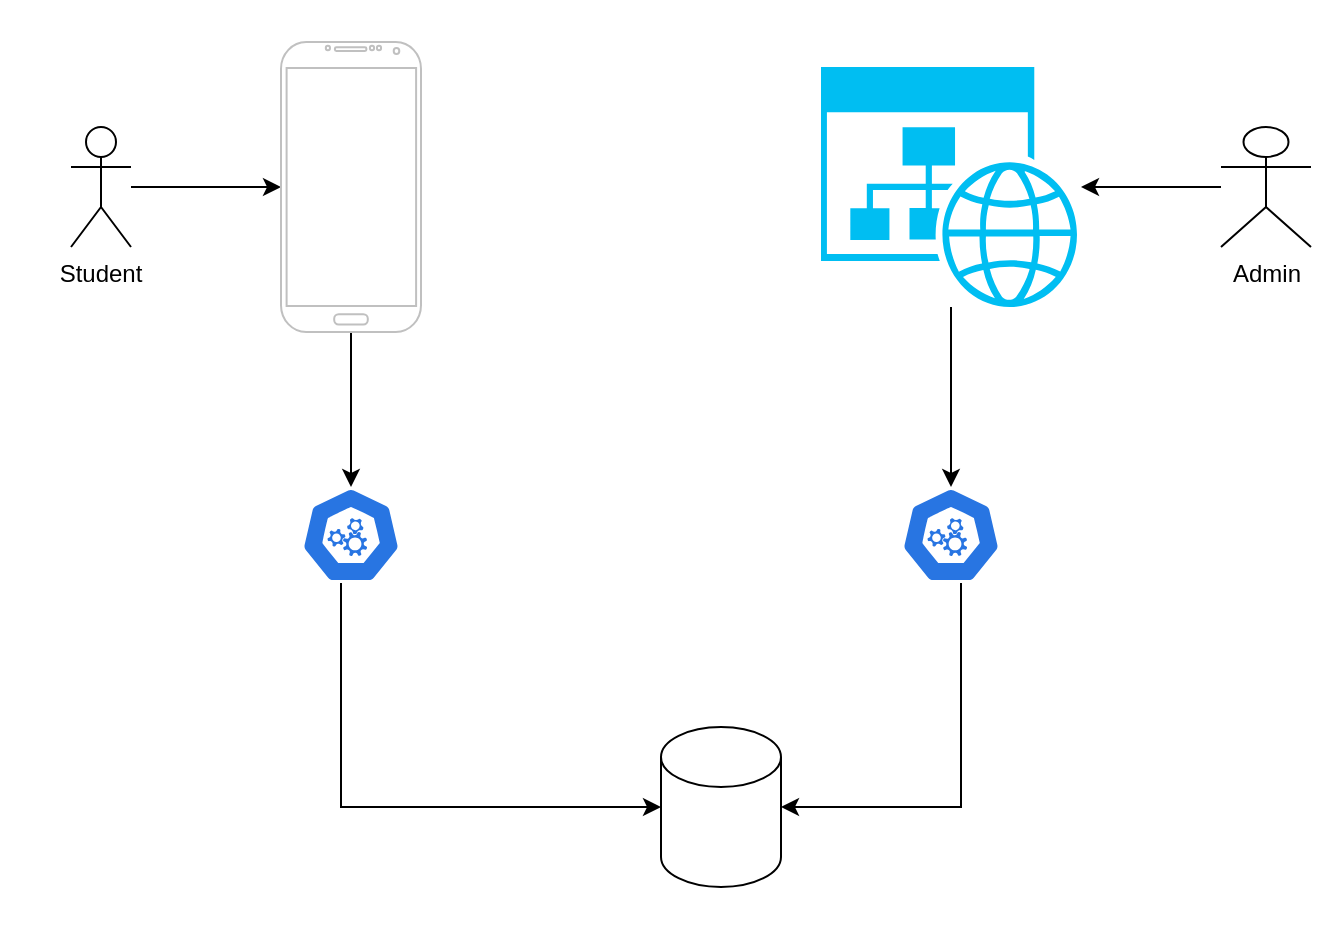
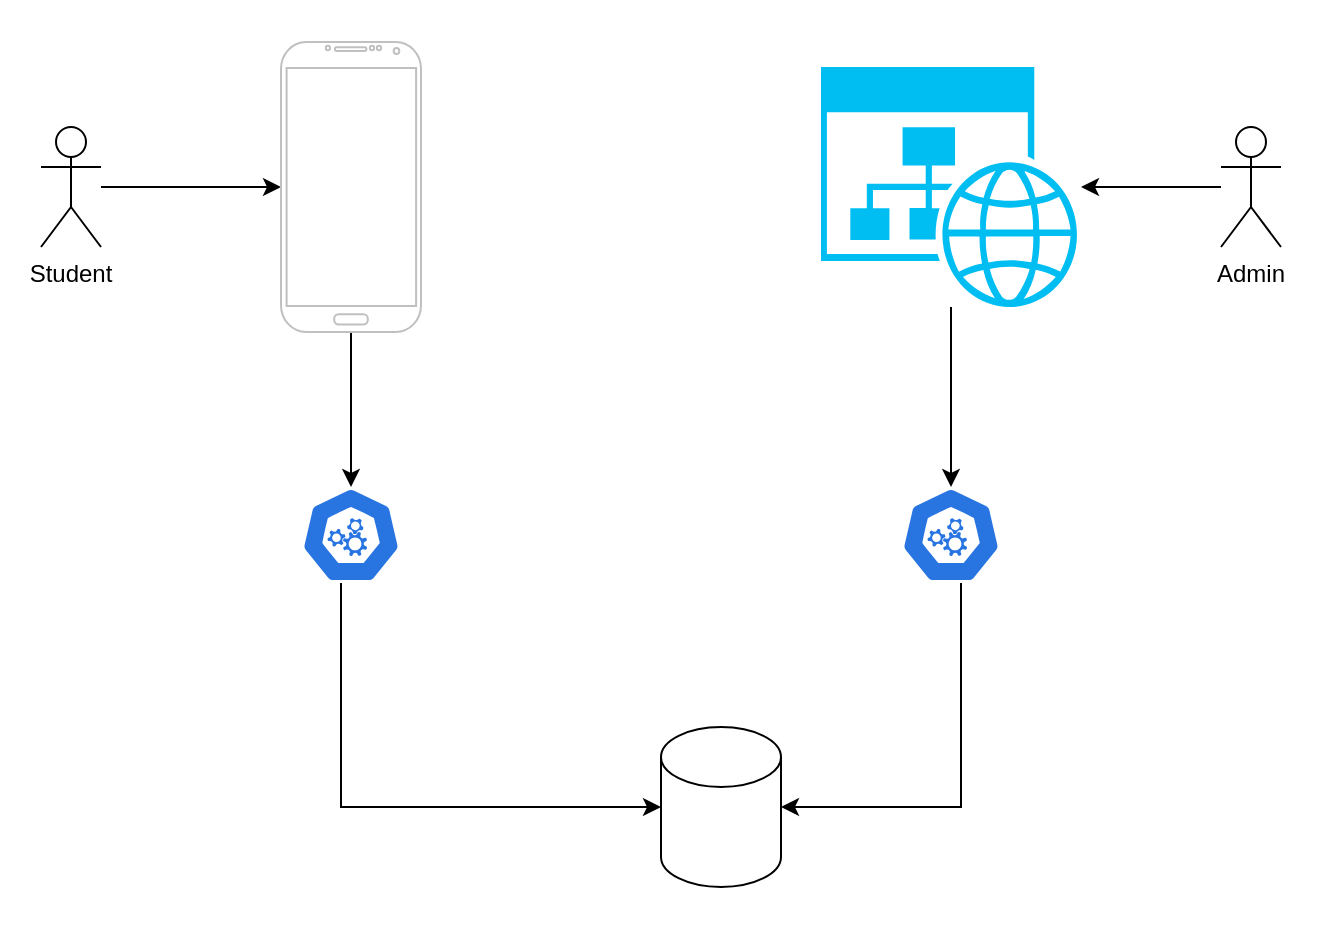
node "Student": moved (101, 187) -> (71, 187)
node "Admin": size 90x120 -> 60x120
